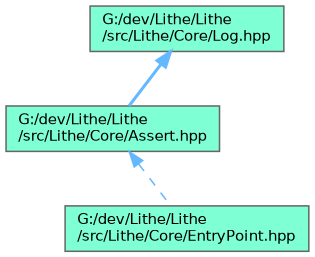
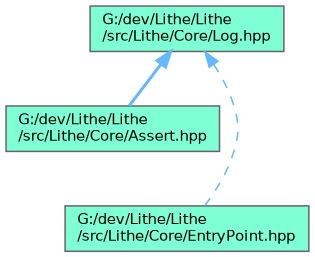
edge "G:/dev/Lithe/Lithe /src/Lithe/Core/EntryPoint.hpp" -> "G:/dev/Lithe/Lithe /src/Lithe/Core/Assert.hpp": now "G:/dev/Lithe/Lithe /src/Lithe/Core/EntryPoint.hpp" -> "G:/dev/Lithe/Lithe /src/Lithe/Core/Log.hpp"
